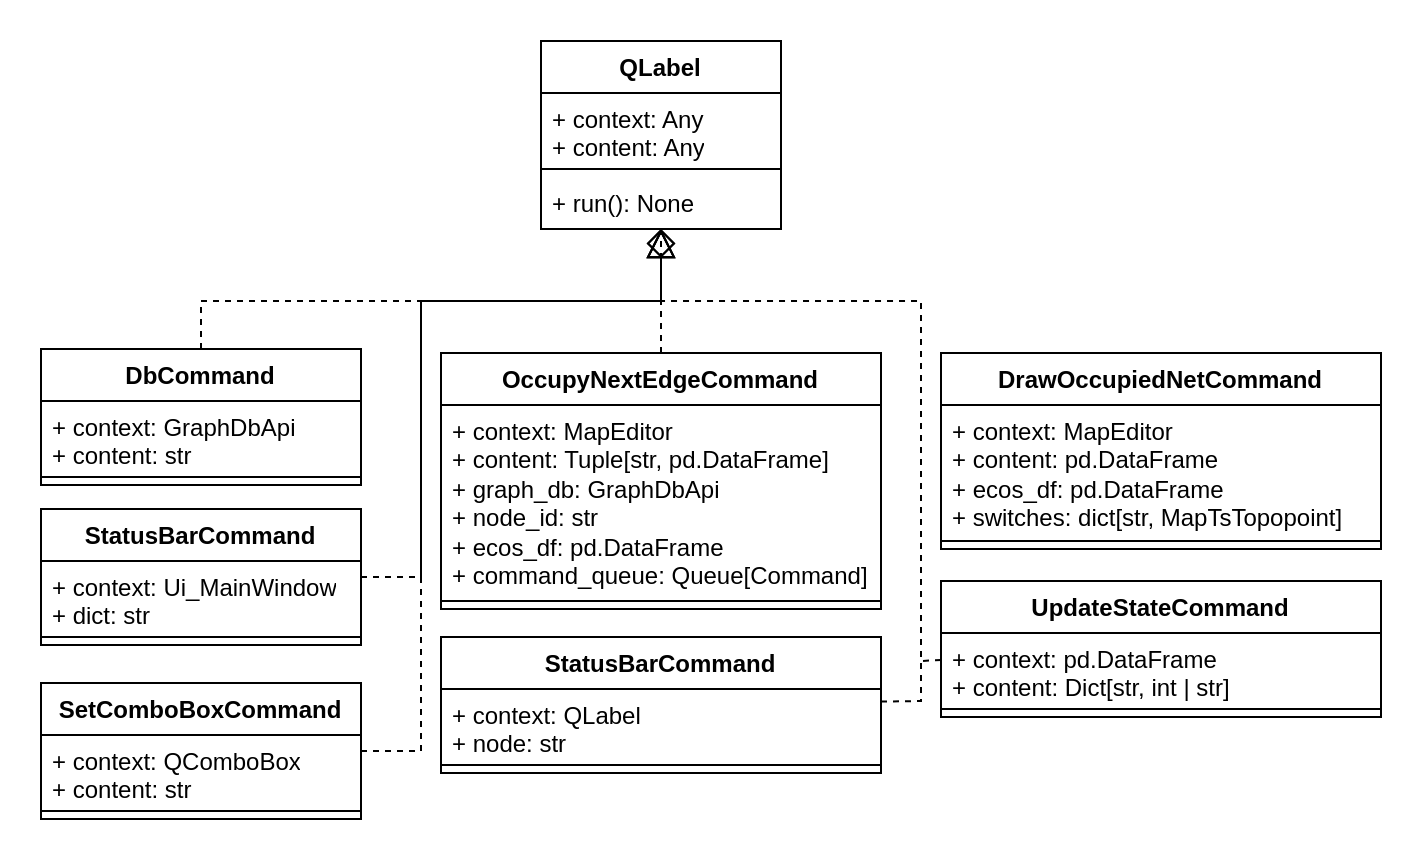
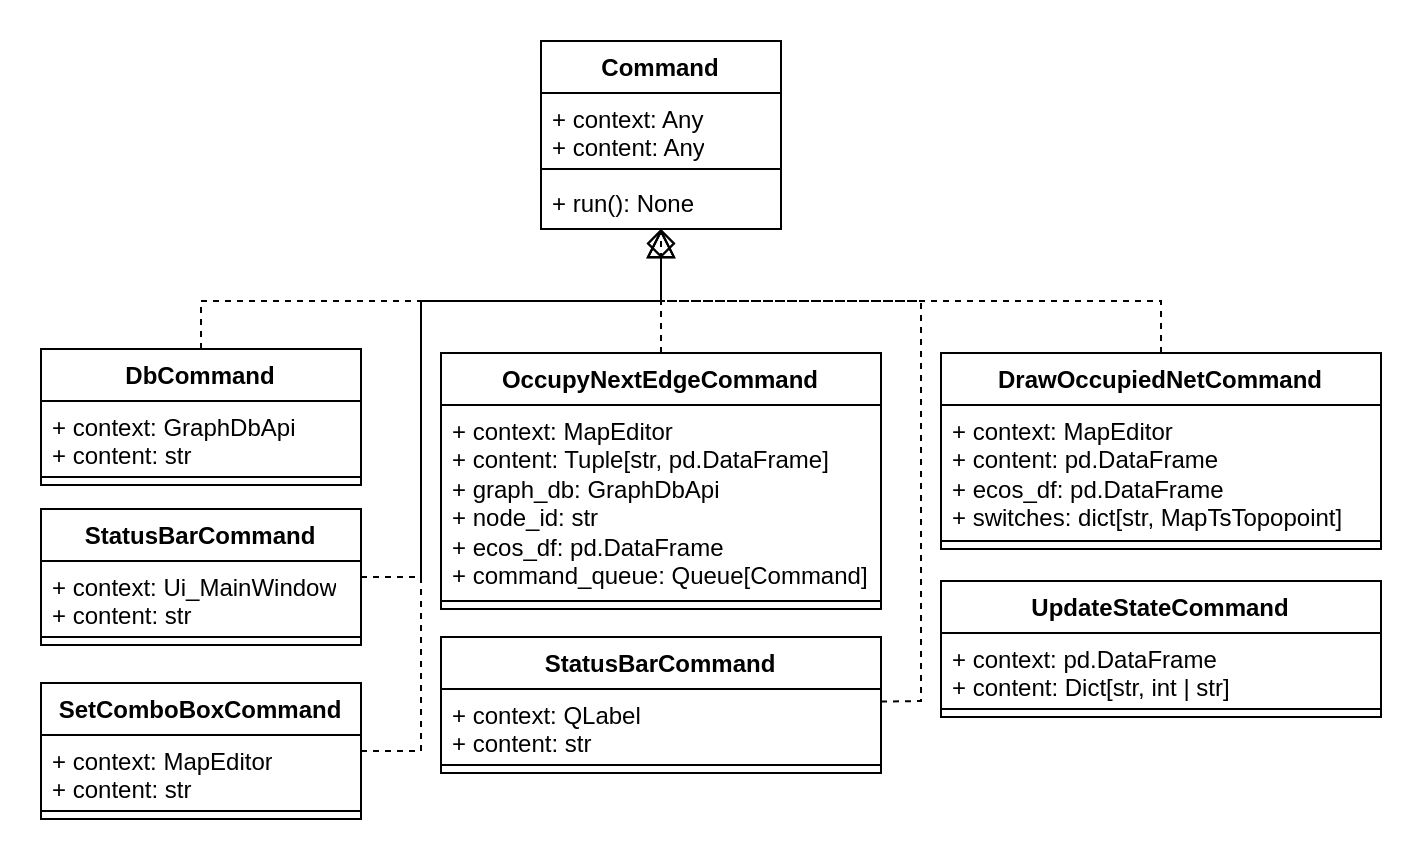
node "QLabel": label "QLabel" -> "Command"
edge "DrawOccupiedNetCommand" -> "+ run(): None": added
node "+ context: Ui_MainWindow + dict: str": label "+ context: Ui_MainWindow + dict: str" -> "+ context: Ui_MainWindow + content: str"
edge "UpdateStateCommand" -> "+ run(): None": removed
node "+ context: QLabel + node: str": label "+ context: QLabel + node: str" -> "+ context: QLabel + content: str"
node "+ context: QComboBox + content: str": label "+ context: QComboBox + content: str" -> "+ context: MapEditor + content: str"
